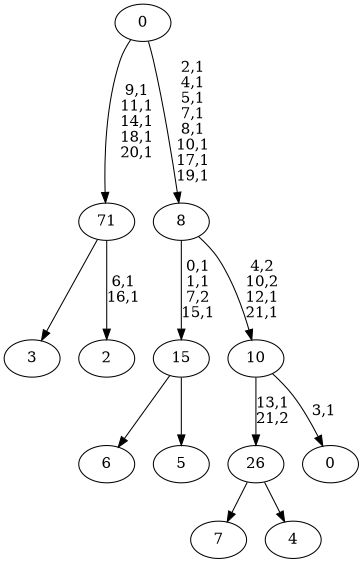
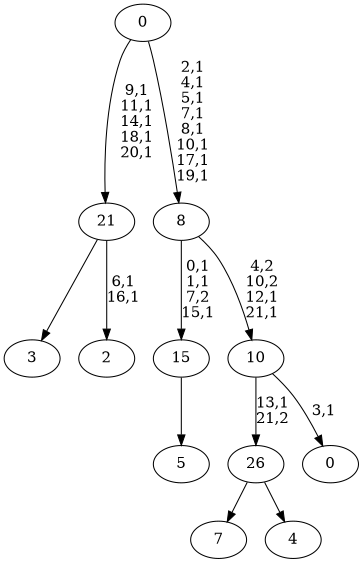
node "71": label "71" -> "21"
node "6": removed
